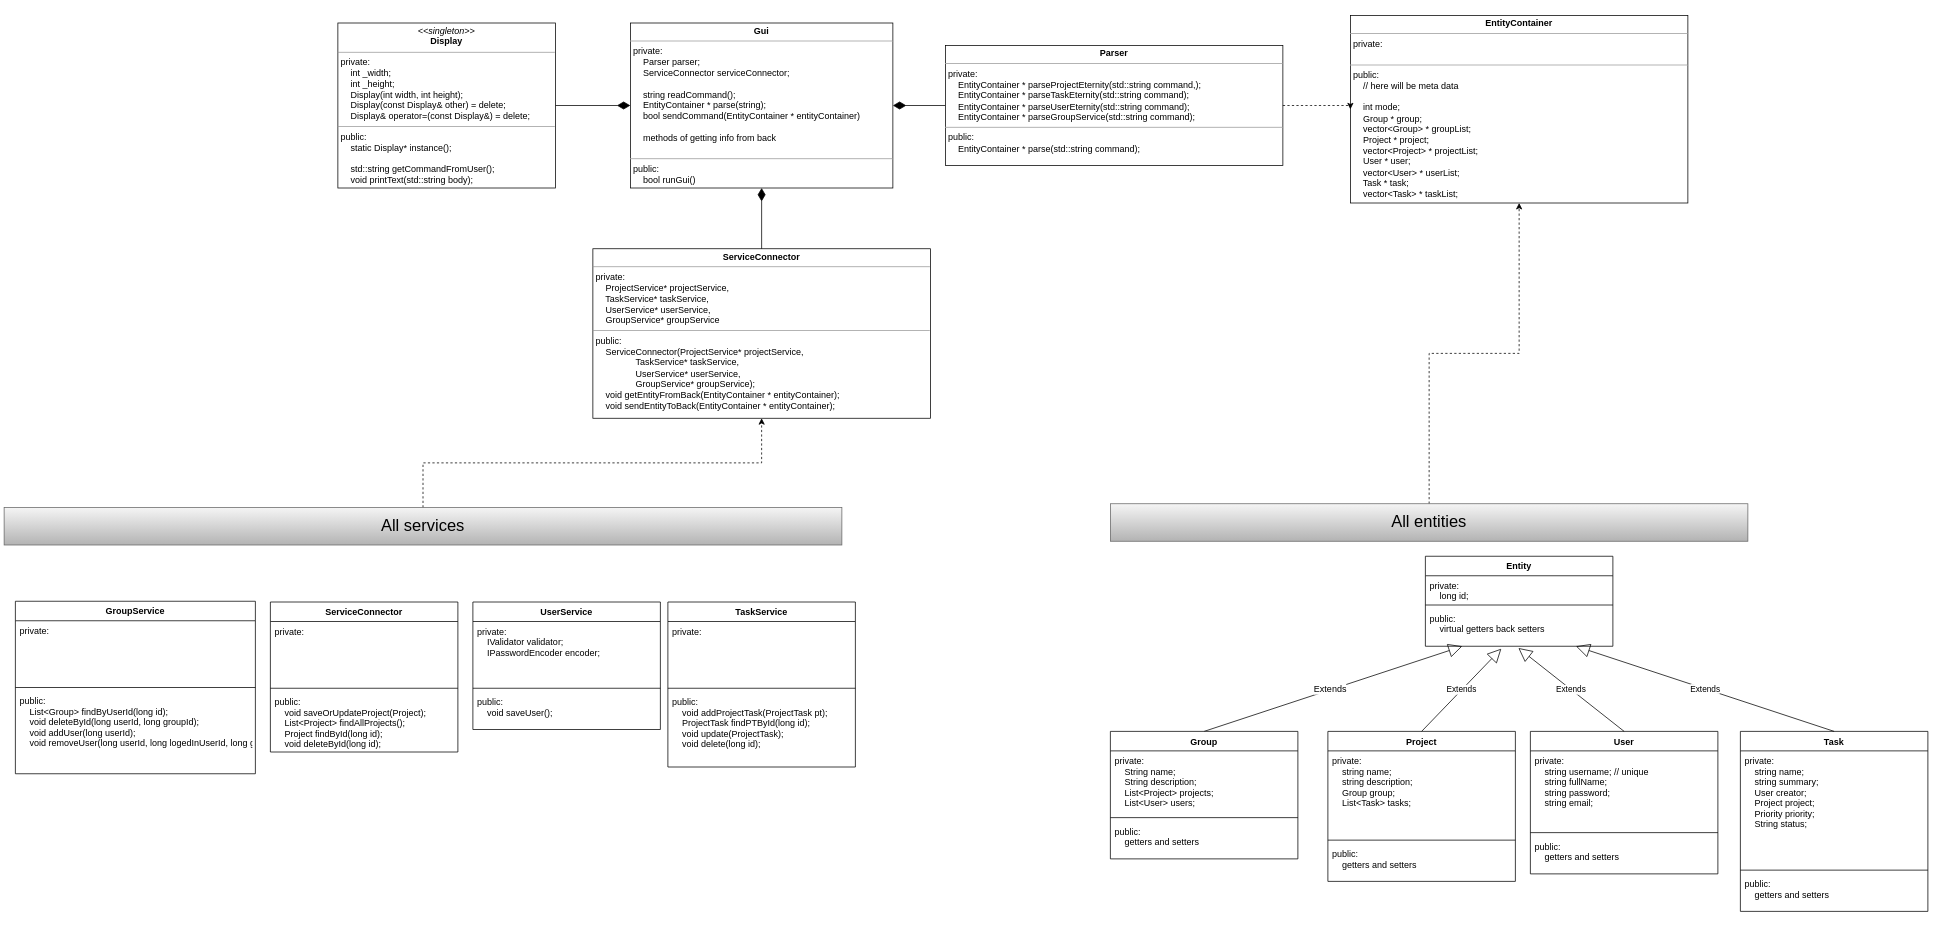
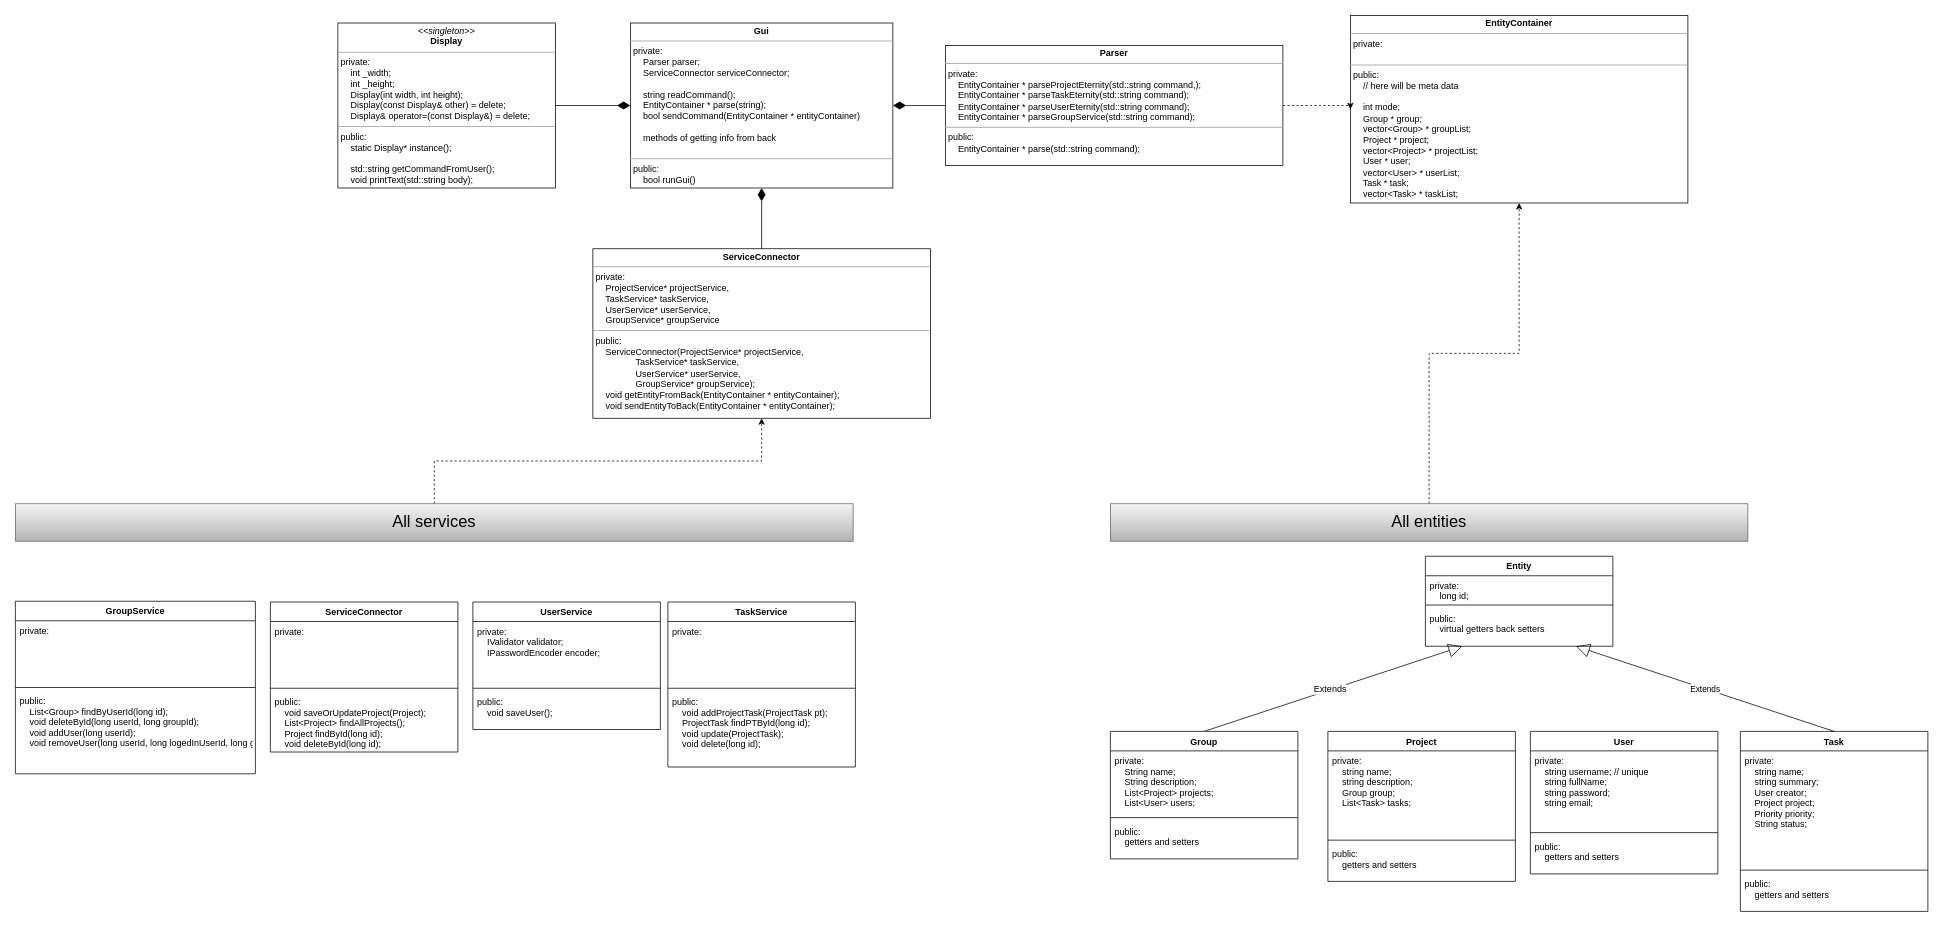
node "All services": moved (423, 526) -> (434, 522)
edge "User" -> "public: virtual getters back setters": removed, label "Extends"
edge "Project" -> "public: virtual getters back setters": removed, label "Extends"
